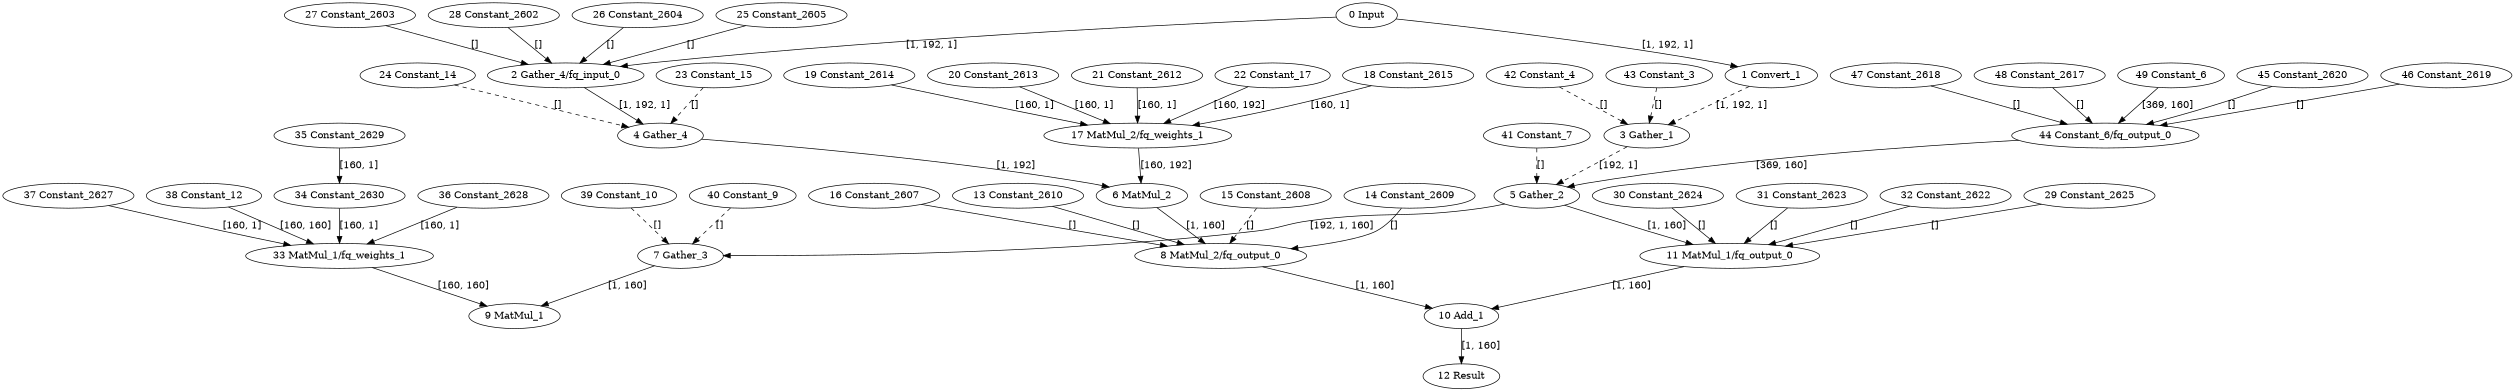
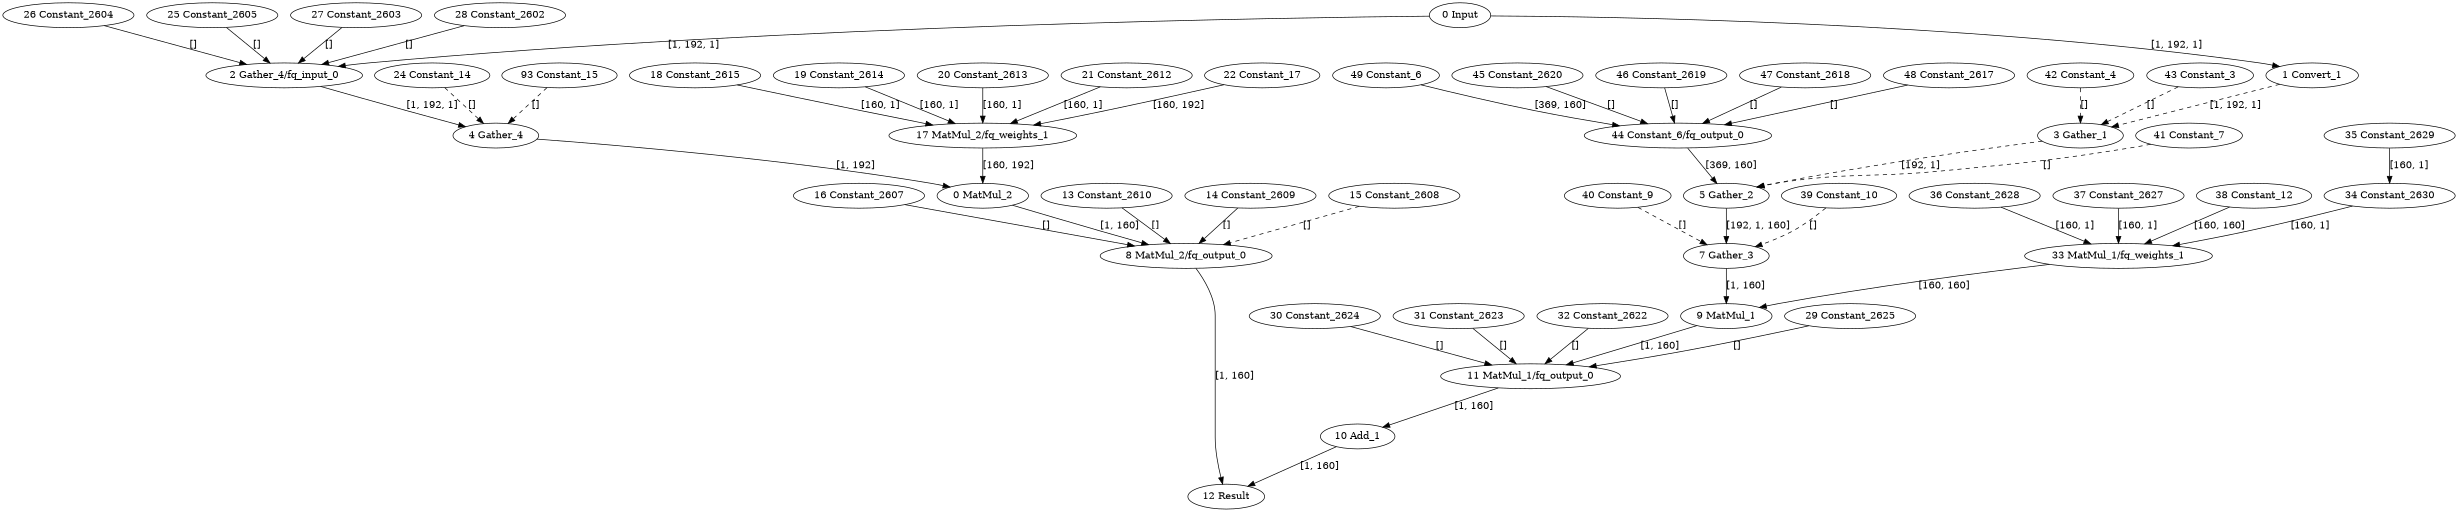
node "23 Constant_15": label "23 Constant_15" -> "93 Constant_15"
node "6 MatMul_2": label "6 MatMul_2" -> "0 MatMul_2"
edge "5 Gather_2" -> "11 MatMul_1/fq_output_0": now "9 MatMul_1" -> "11 MatMul_1/fq_output_0"
edge "8 MatMul_2/fq_output_0" -> "10 Add_1": now "8 MatMul_2/fq_output_0" -> "12 Result"
